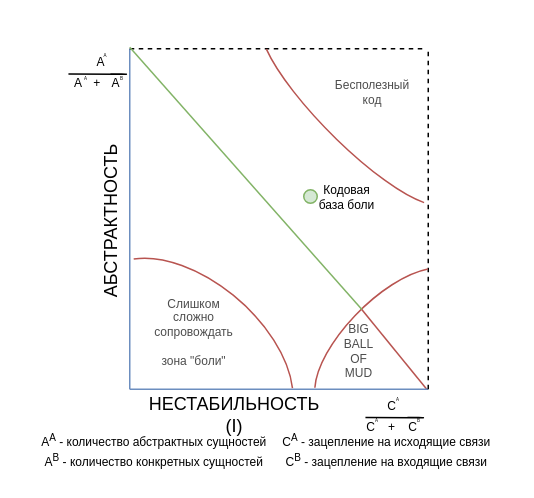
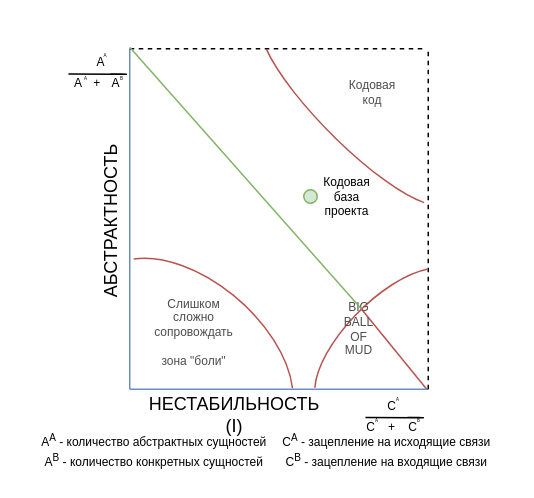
node "Бесполезный код": label "Бесполезный код" -> "Кодовая код"
node "Кодовая база боли": label "Кодовая база боли" -> "Кодовая база проекта"
node "BIG BALL OF MUD": moved (359, 351) -> (359, 329)
